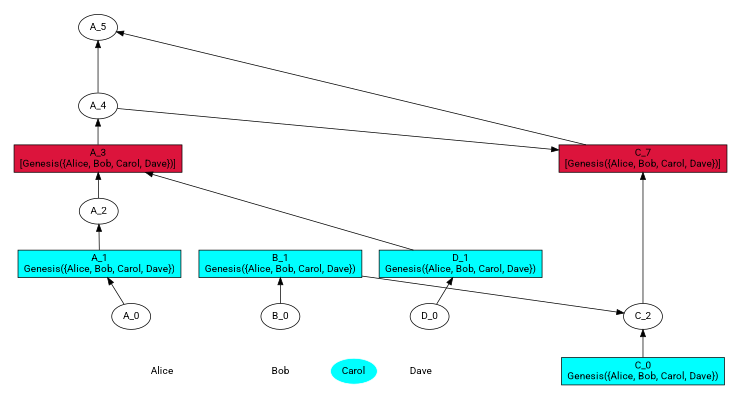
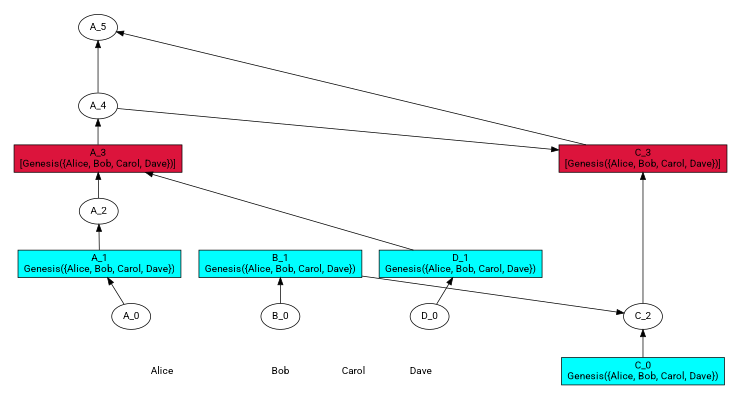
node "C_7 [Genesis({Alice, Bob, Carol, Dave})]": label "C_7 [Genesis({Alice, Bob, Carol, Dave})]" -> "C_3 [Genesis({Alice, Bob, Carol, Dave})]"
node "Carol": fillcolor cyan -> white
